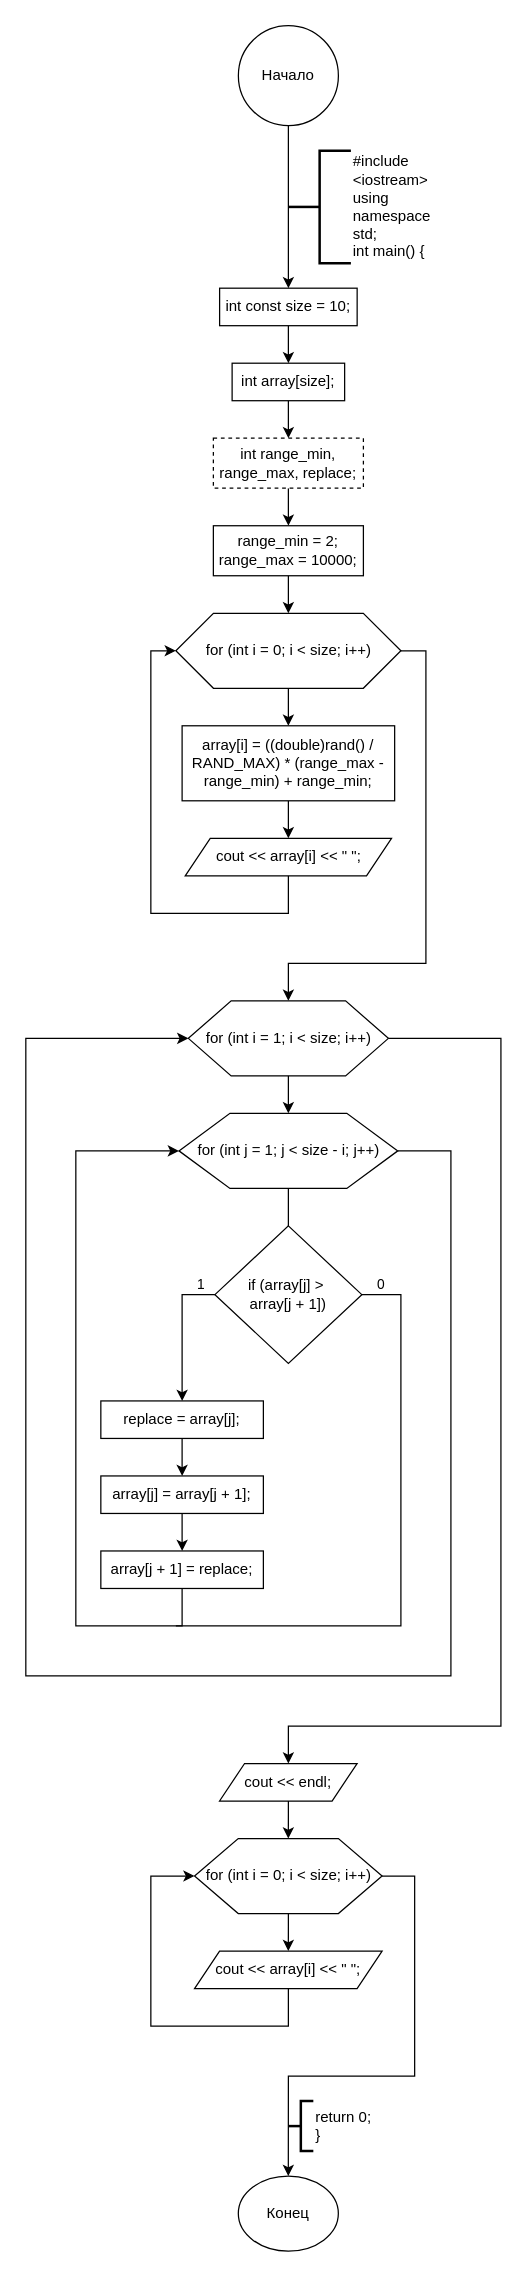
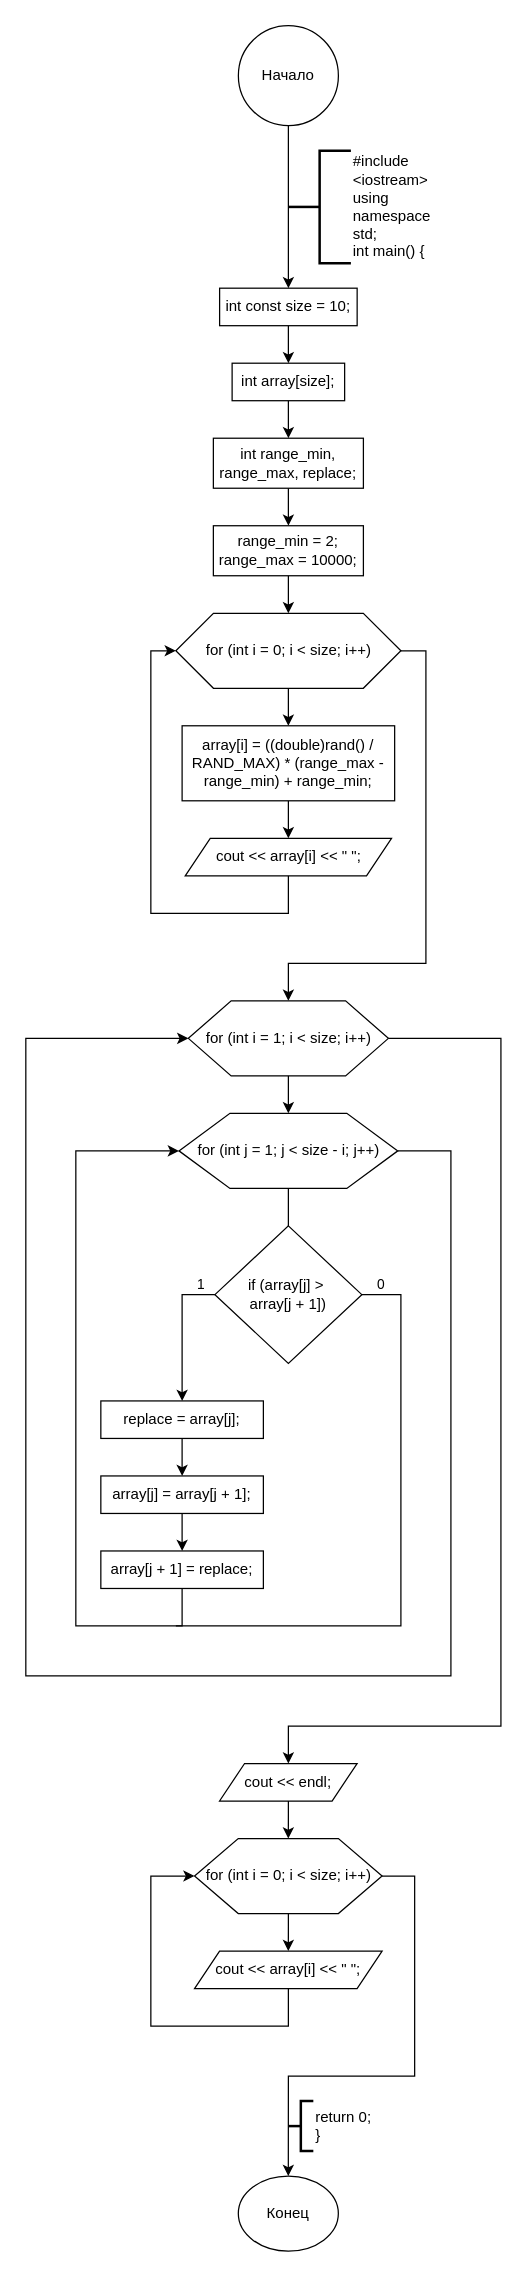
node "int range_min, range_max, replace;": style dashed -> solid
